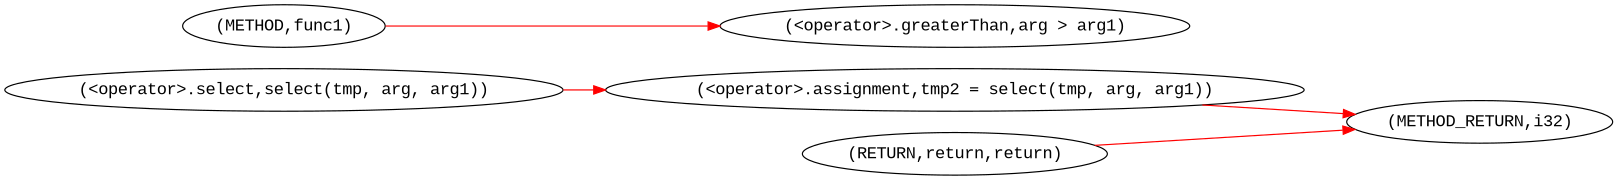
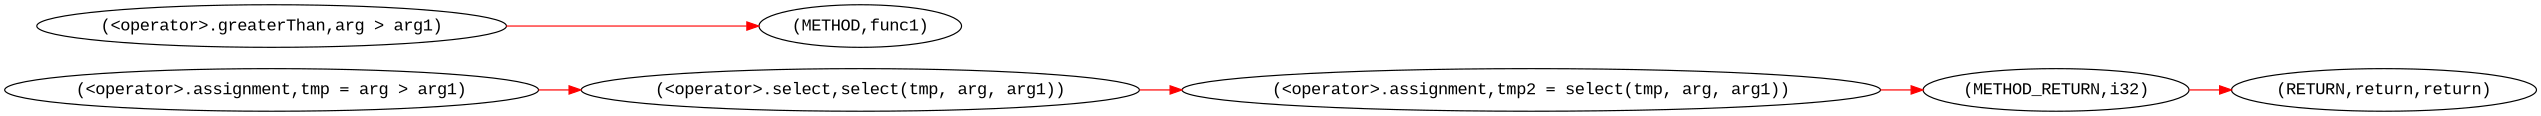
edge "(METHOD,func1)" -> "(<operator>.greaterThan,arg > arg1)": reversed
node "(<operator>.assignment,tmp = arg > arg1)": added
edge "(RETURN,return,return)" -> "(METHOD_RETURN,i32)": reversed
